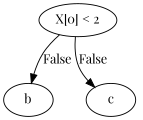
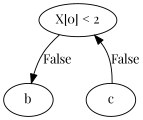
edge "X[0] < 2" -> "c": reversed
